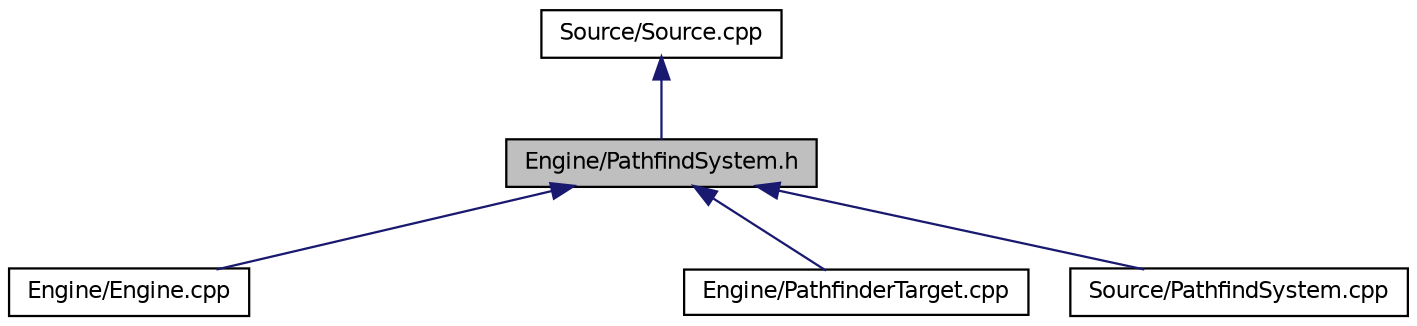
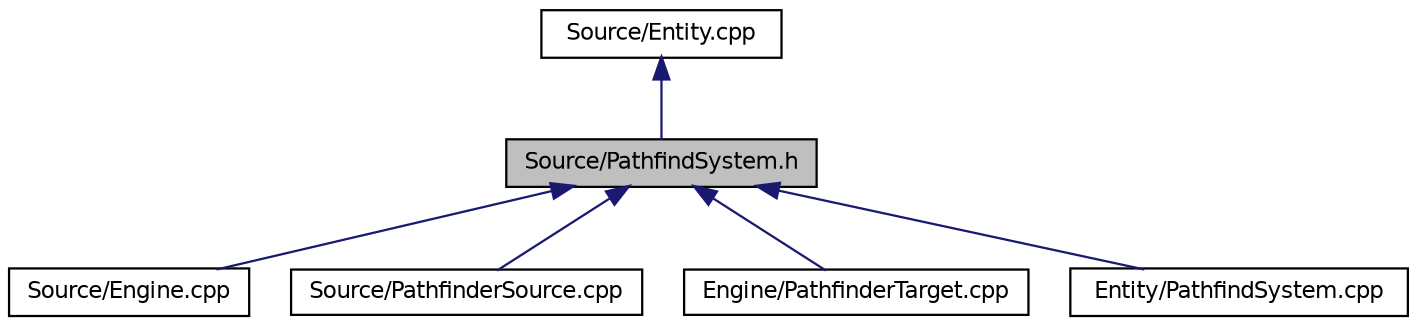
node "Source/Source.cpp": label "Source/Source.cpp" -> "Source/Entity.cpp"
node "Engine/PathfindSystem.h": label "Engine/PathfindSystem.h" -> "Source/PathfindSystem.h"
node "Engine/Engine.cpp": label "Engine/Engine.cpp" -> "Source/Engine.cpp"
node "Source/PathfinderSource.cpp": added
node "Source/PathfindSystem.cpp": label "Source/PathfindSystem.cpp" -> "Entity/PathfindSystem.cpp"
